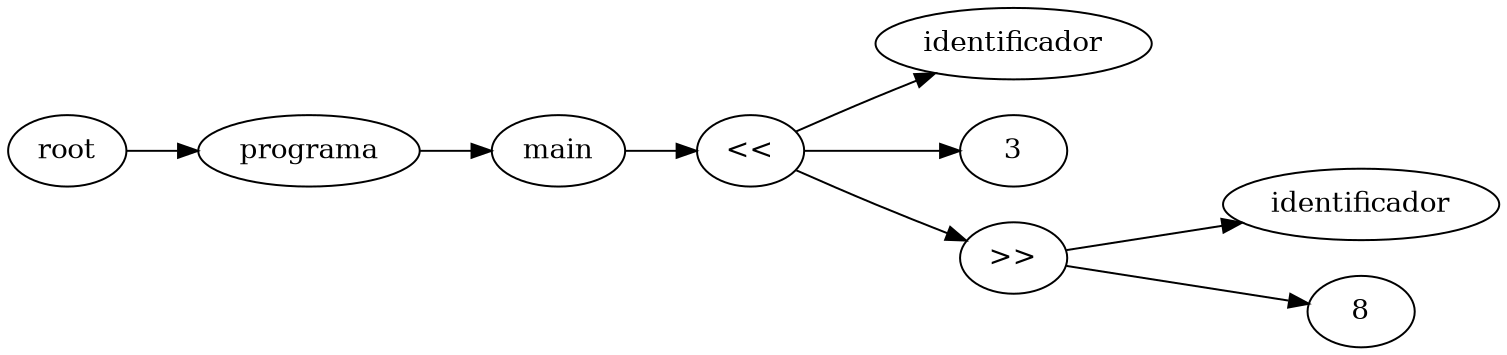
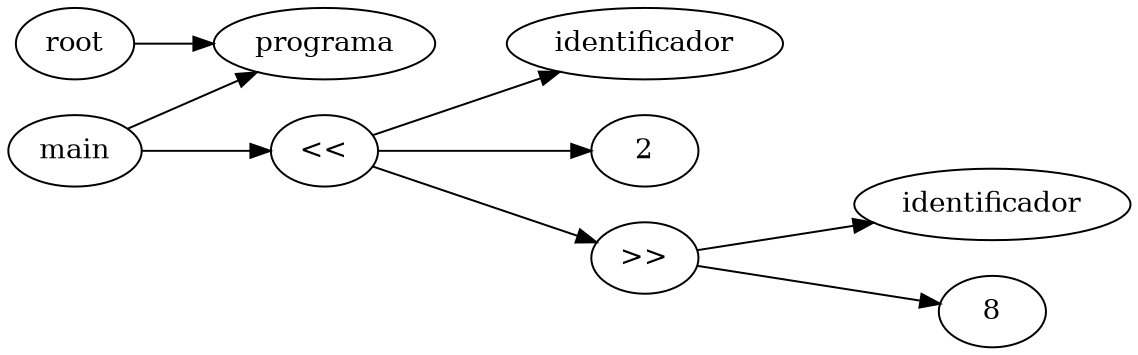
edge "programa" -> "main": reversed
node "3": label "3" -> "2"
